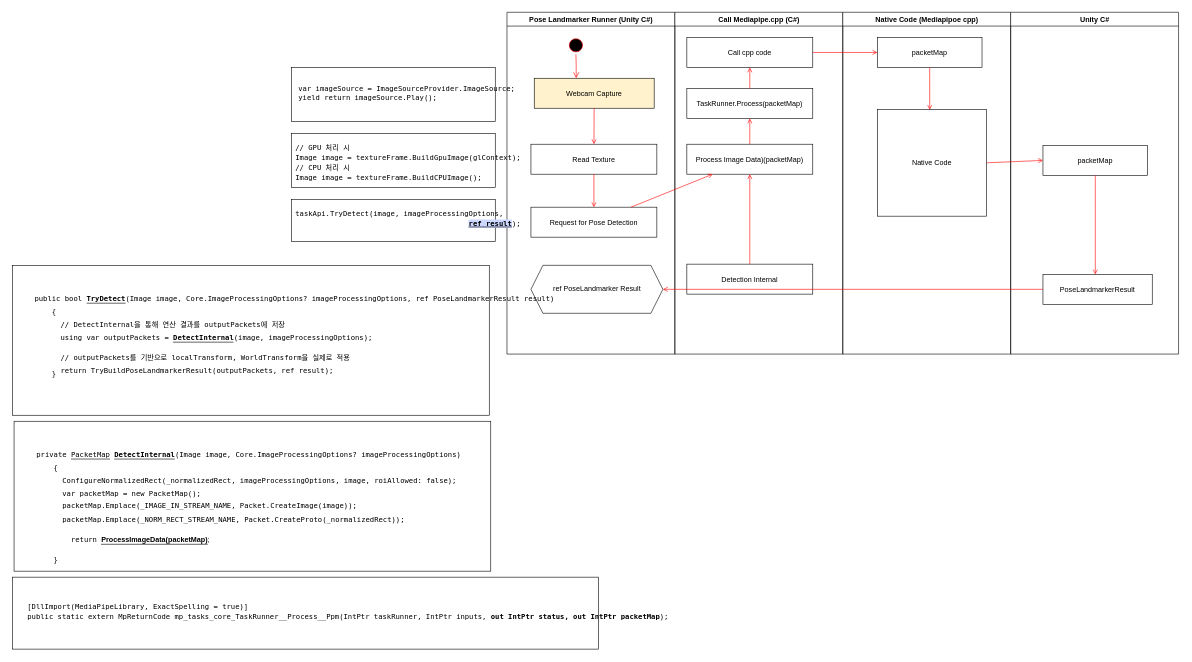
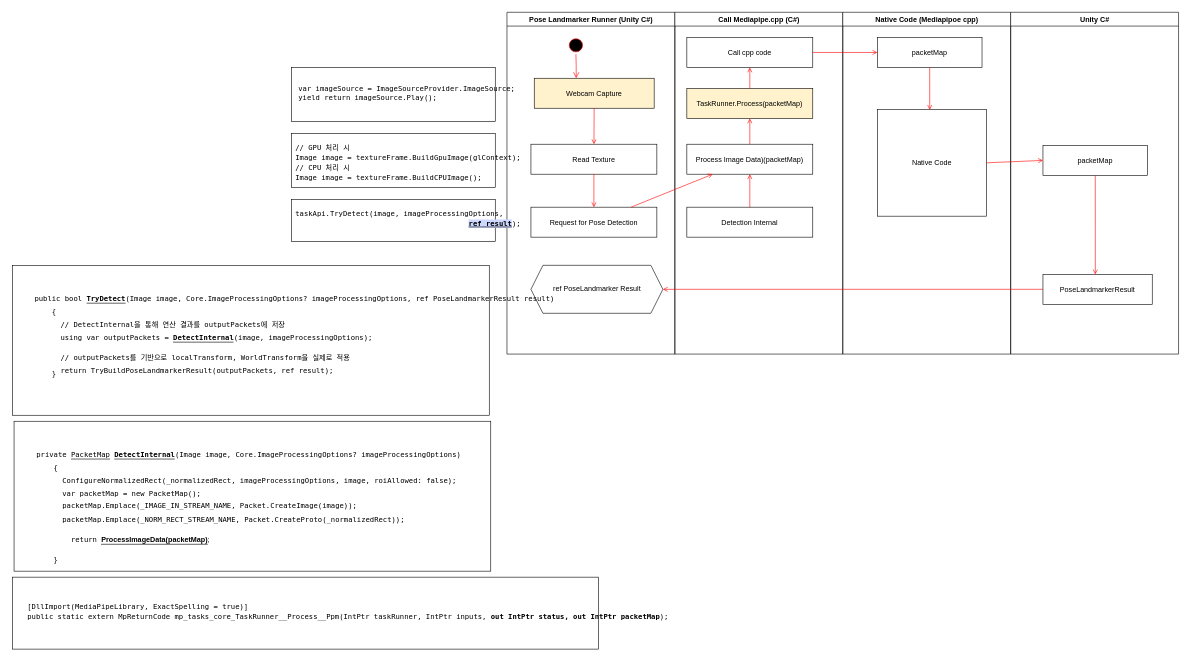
node "TaskRunner.Process(packetMap)": fillcolor #ffffff -> #fff2cc
node "Detection Internal": moved (750, 279) -> (750, 222)
